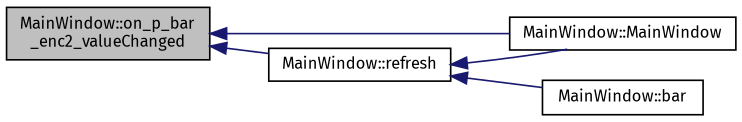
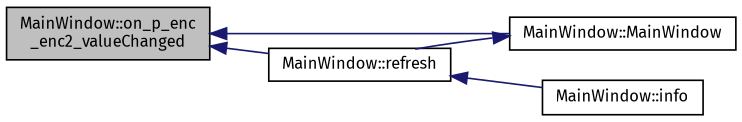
node "MainWindow::on_p_bar _enc2_valueChanged": label "MainWindow::on_p_bar _enc2_valueChanged" -> "MainWindow::on_p_enc _enc2_valueChanged"
edge "MainWindow::MainWindow" -> "MainWindow::refresh": reversed
node "MainWindow::bar": label "MainWindow::bar" -> "MainWindow::info"
